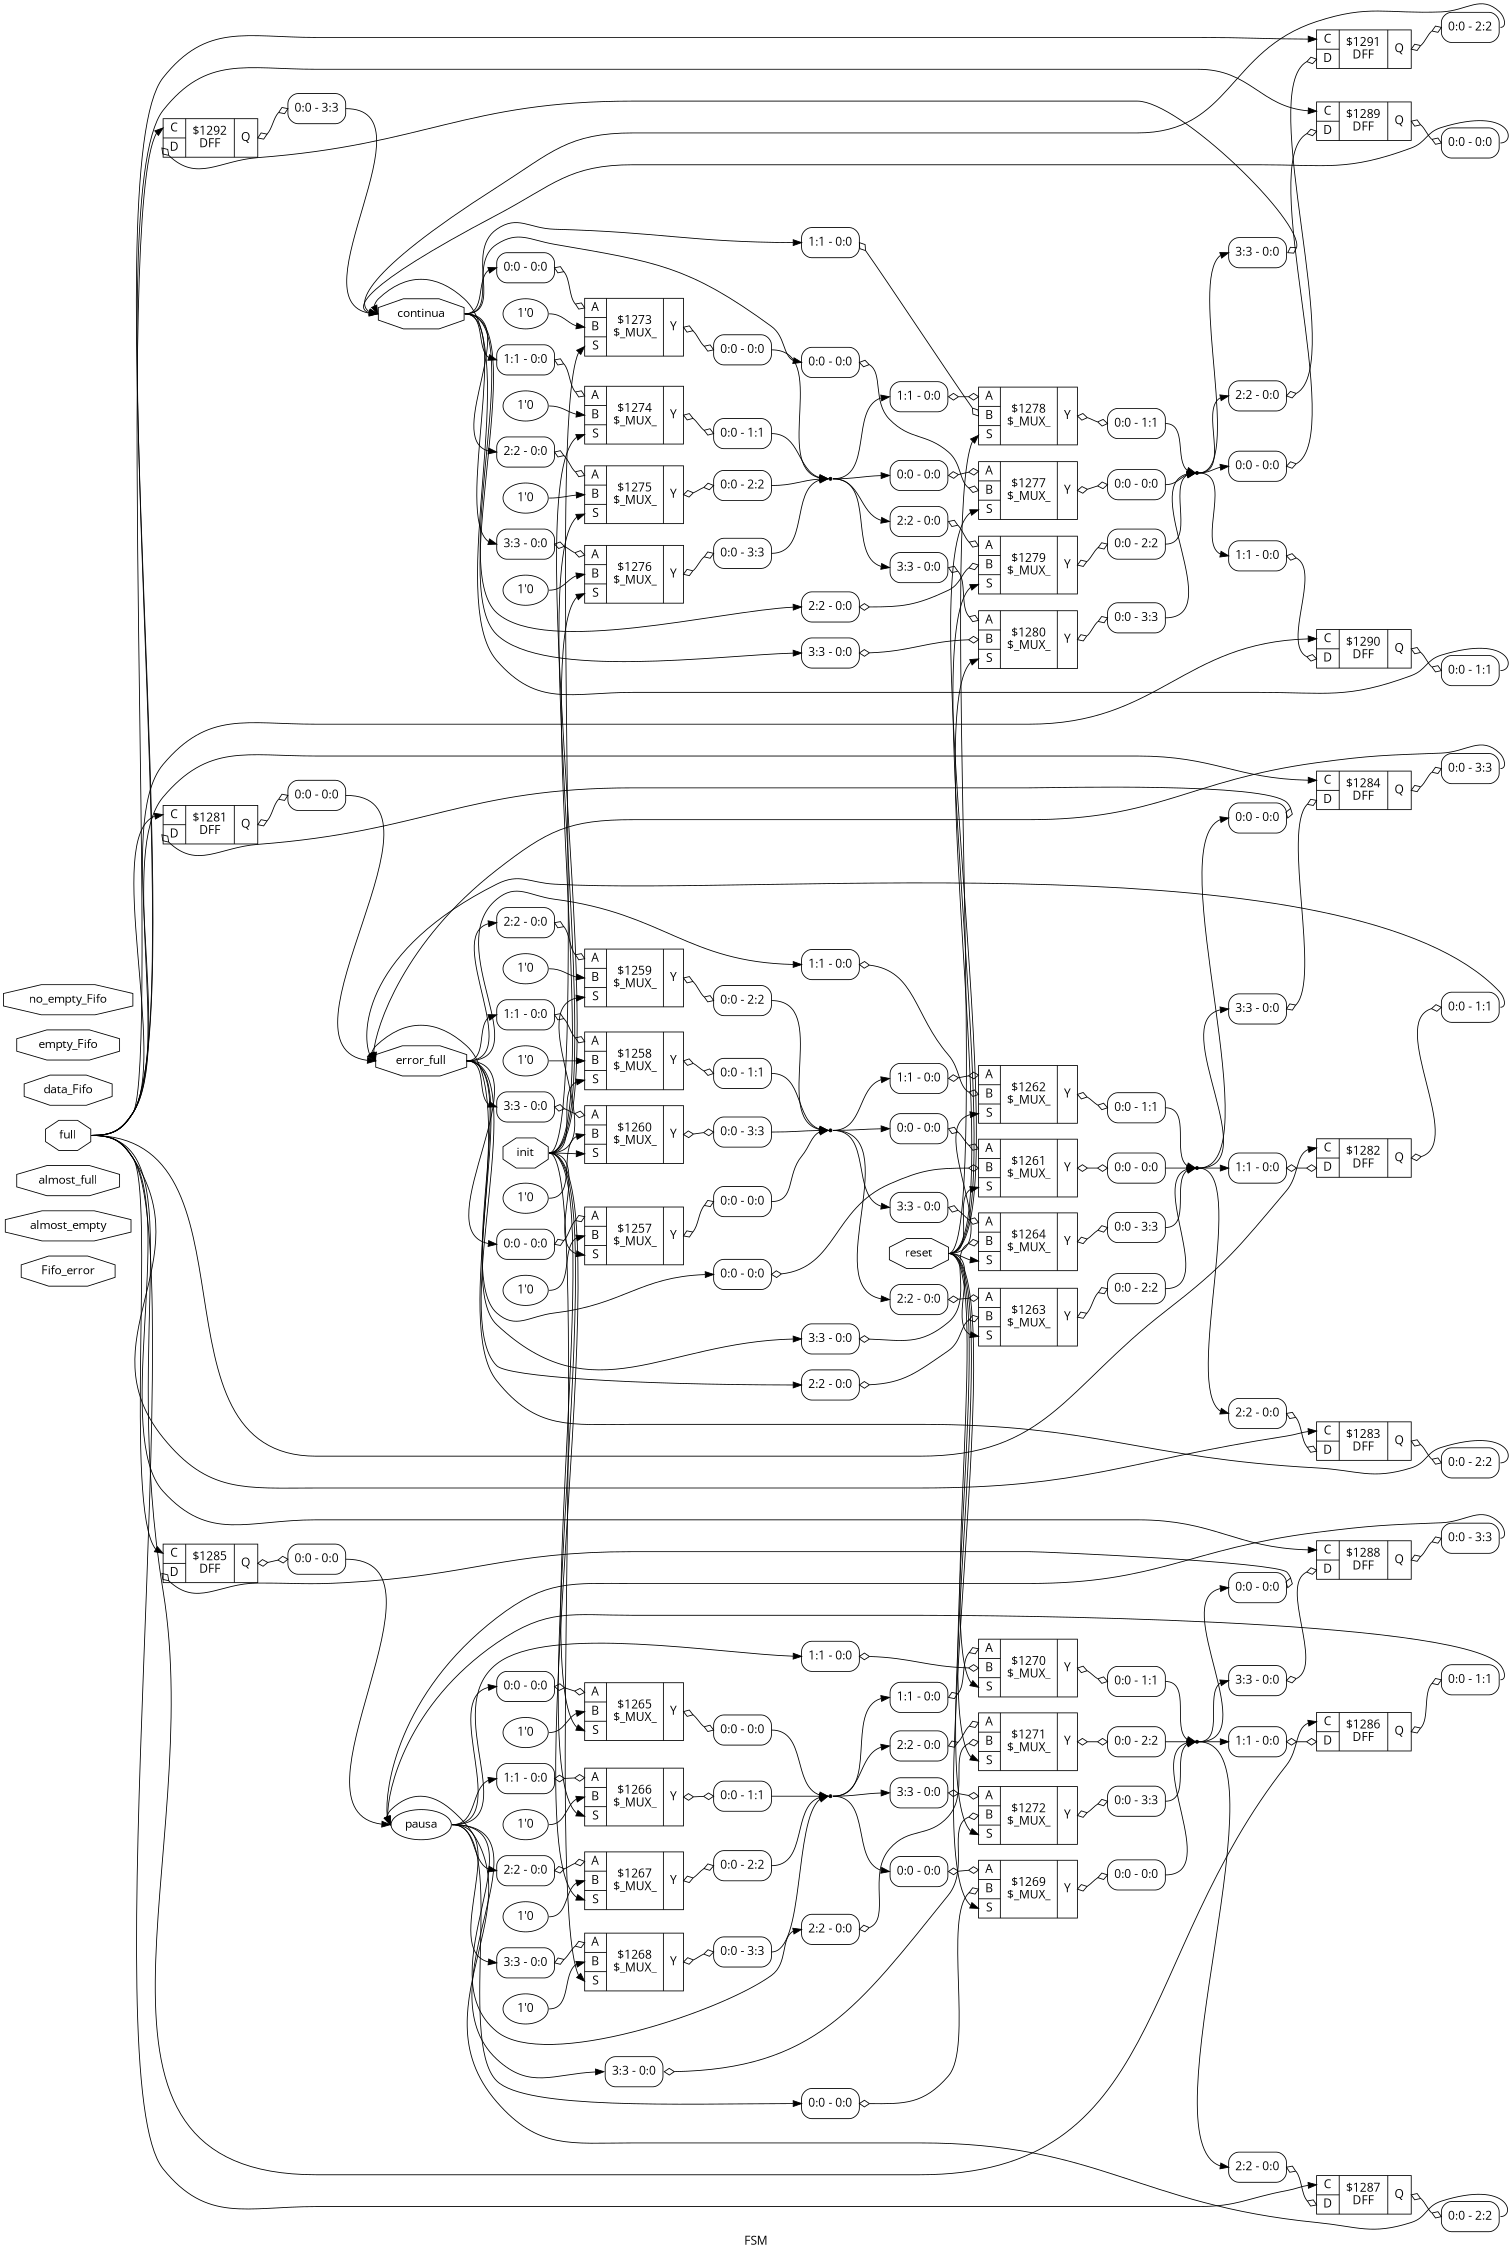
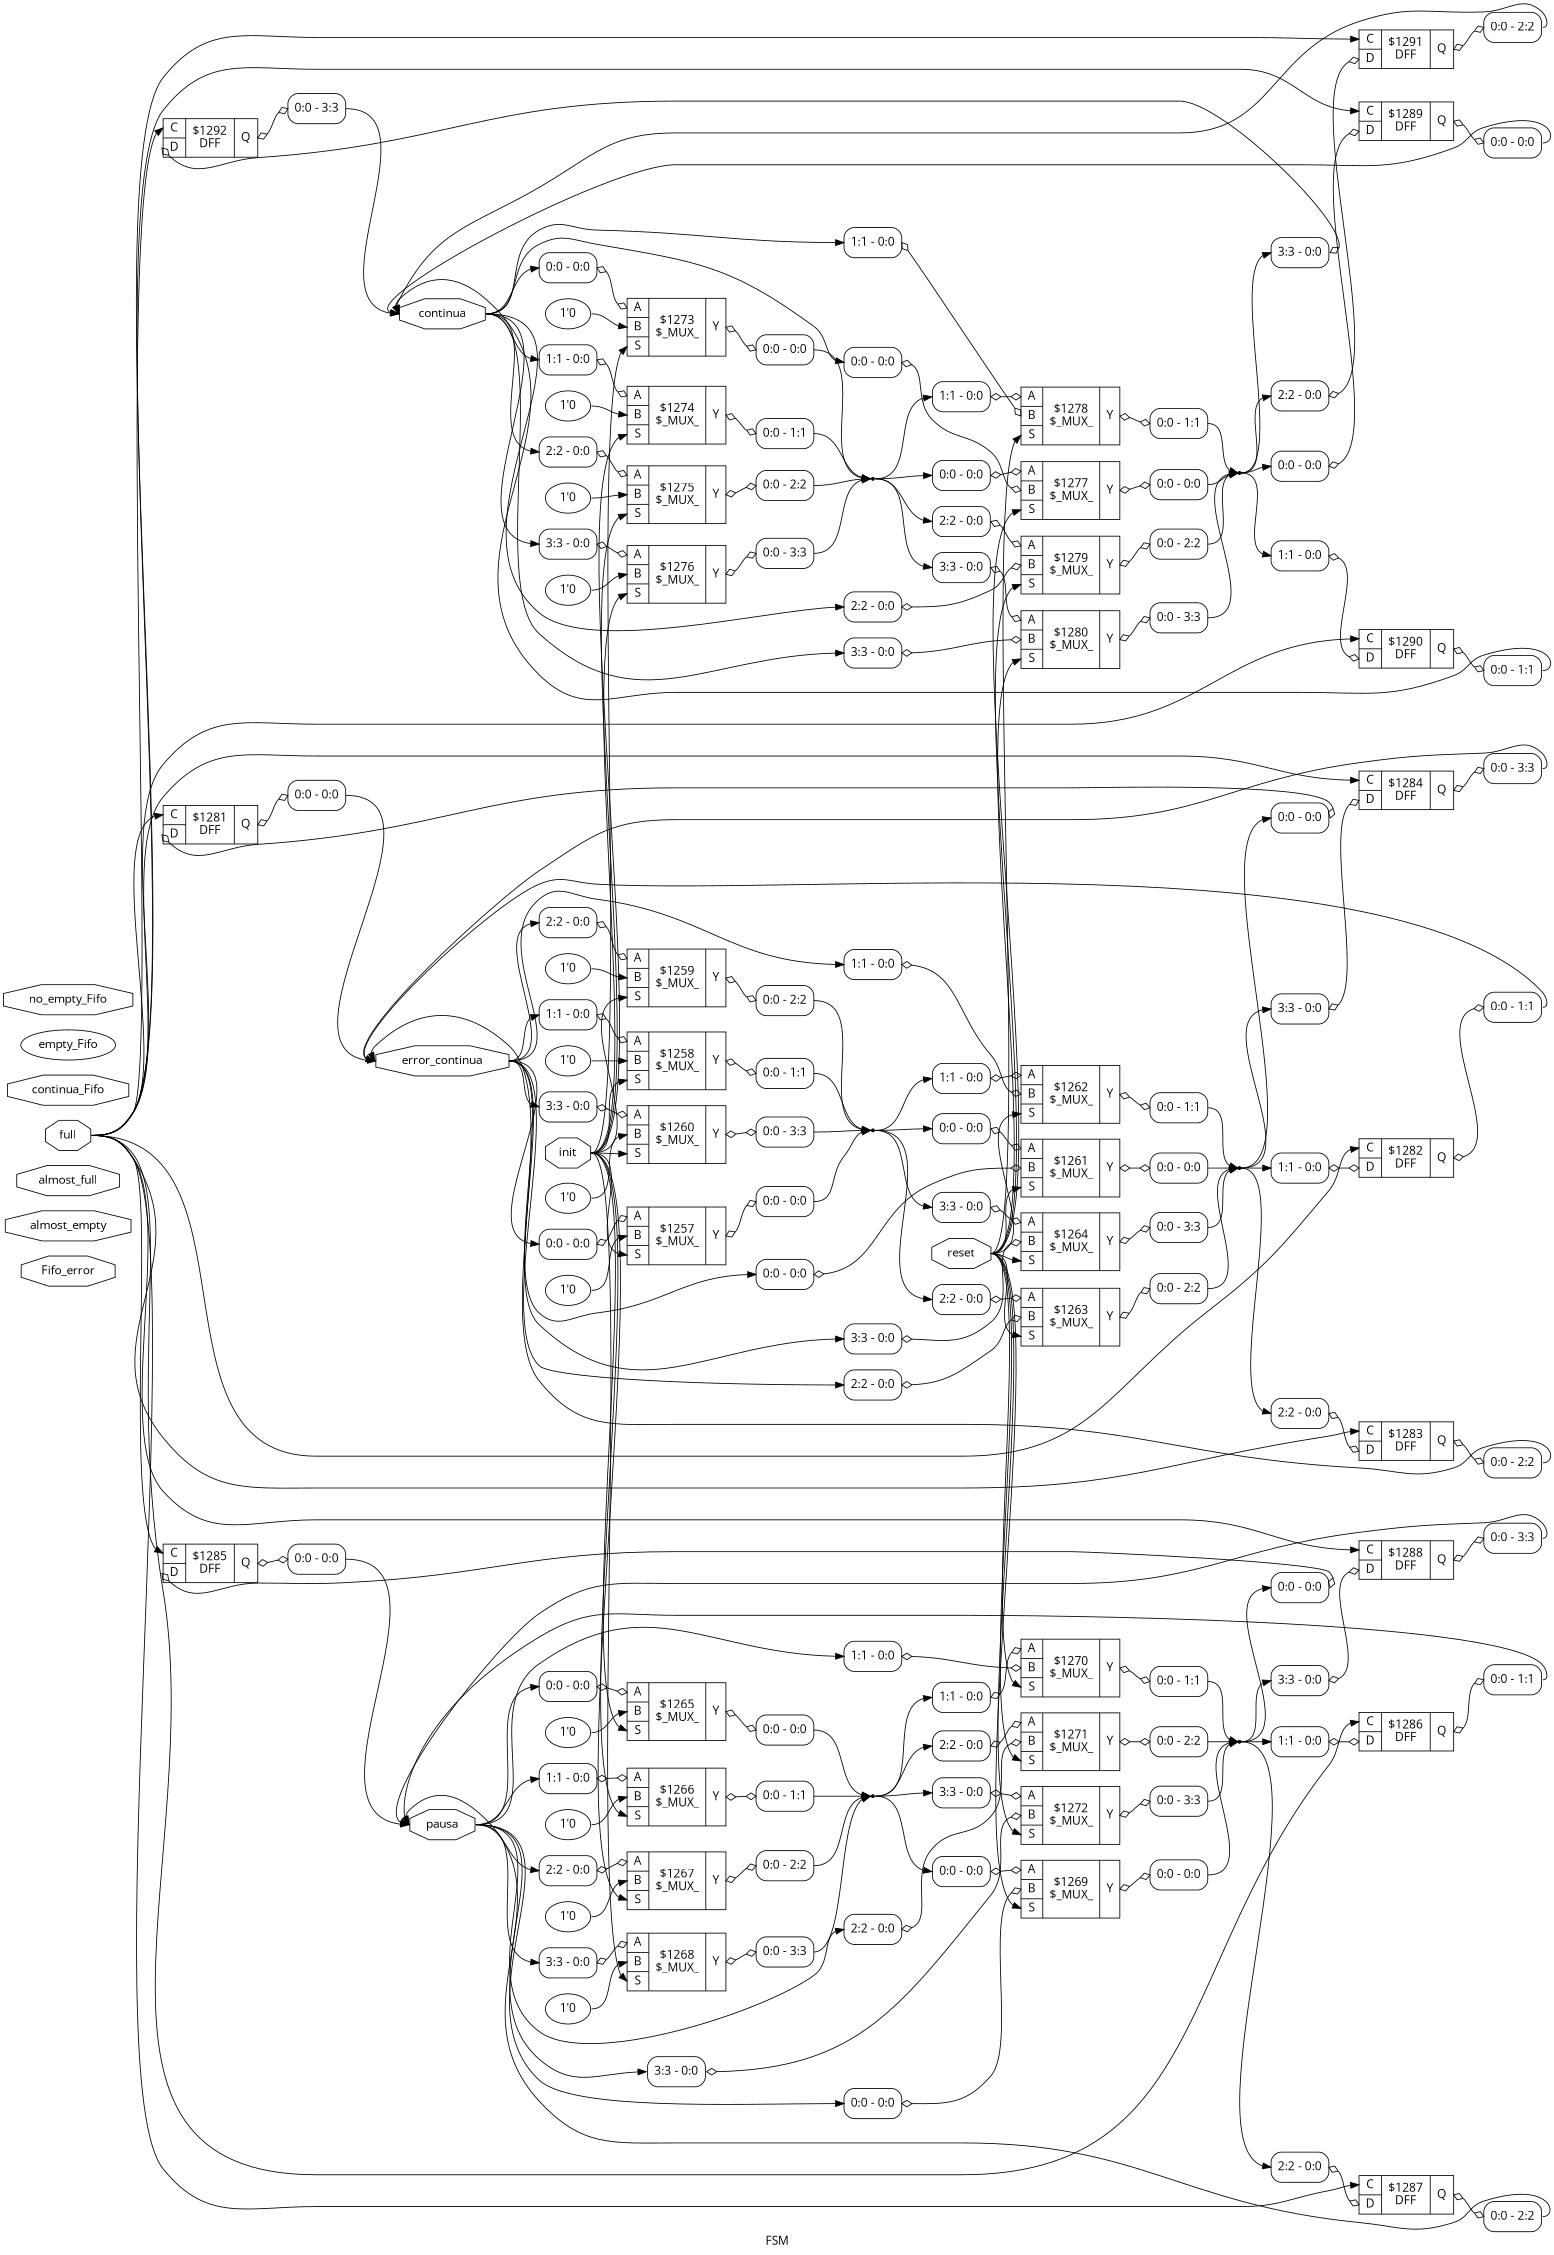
node "empty_Fifo": shape octagon -> ellipse
node "error_full": label "error_full" -> "error_continua"
node "data_Fifo": label "data_Fifo" -> "continua_Fifo"
node "pausa": shape ellipse -> octagon
